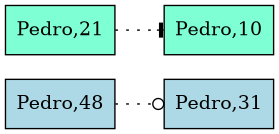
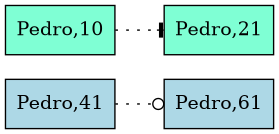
edge "Pedro,21" -> "Pedro,10": reversed
node "Pedro,48": label "Pedro,48" -> "Pedro,41"
node "Pedro,31": label "Pedro,31" -> "Pedro,61"
